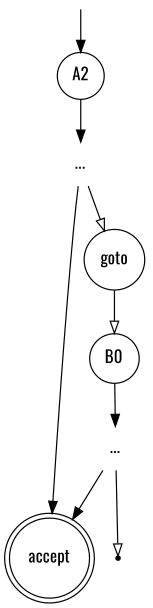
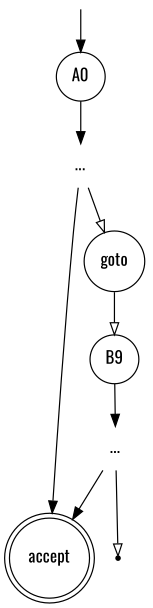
node "A2": label "A2" -> "A0"
node "B0": label "B0" -> "B9"
